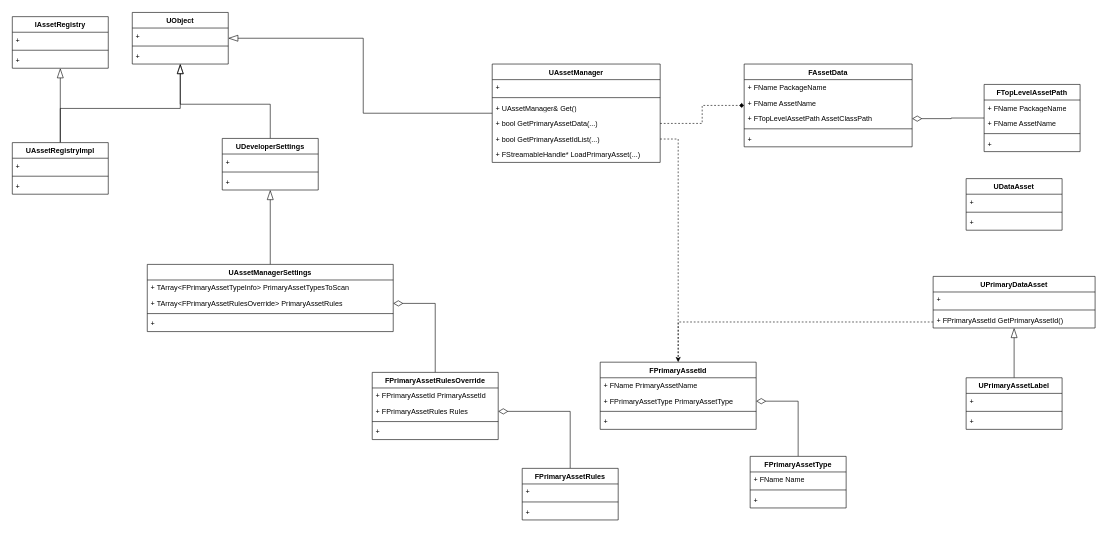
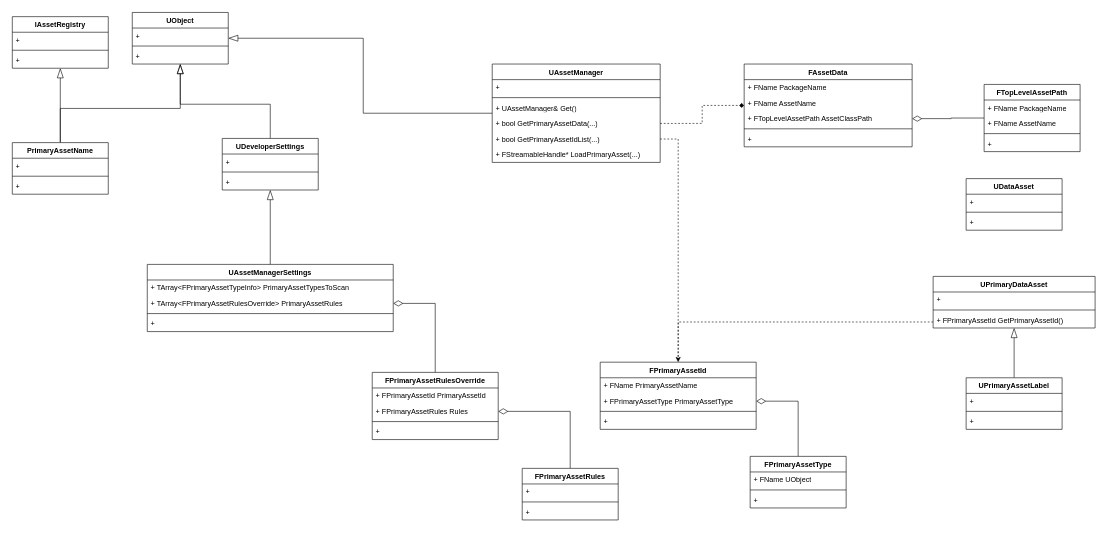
node "UAssetRegistryImpl": label "UAssetRegistryImpl" -> "PrimaryAssetName"
node "+ FName Name": label "+ FName Name" -> "+ FName UObject"
